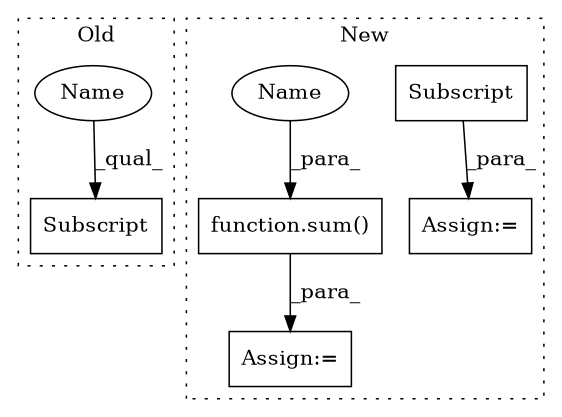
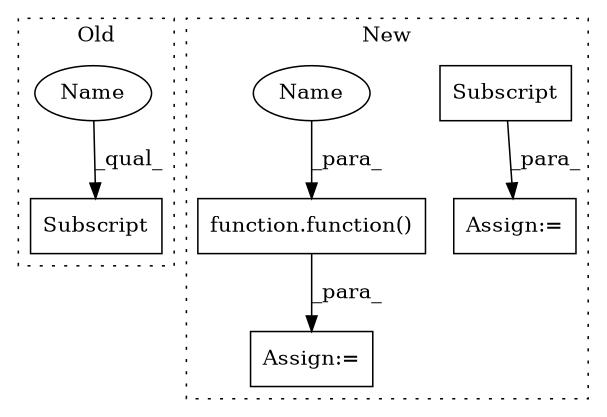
node "function.sum()": label "function.sum()" -> "function.function()"
